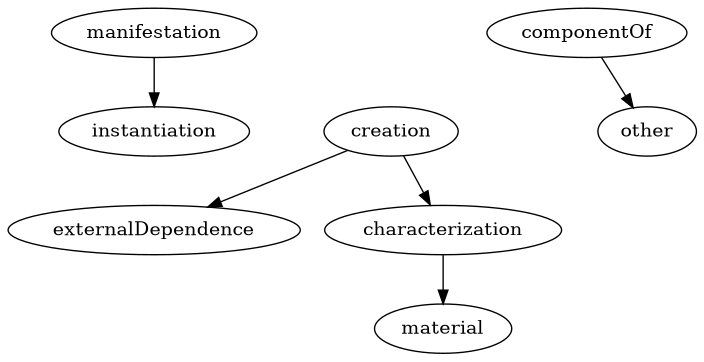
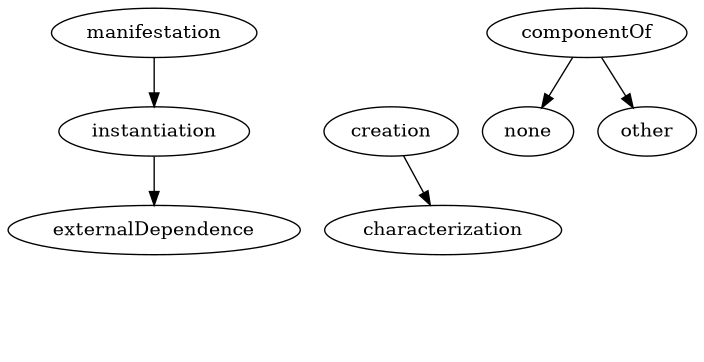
node "none": added
edge "creation" -> "externalDependence": now "instantiation" -> "externalDependence"
node "material": removed
